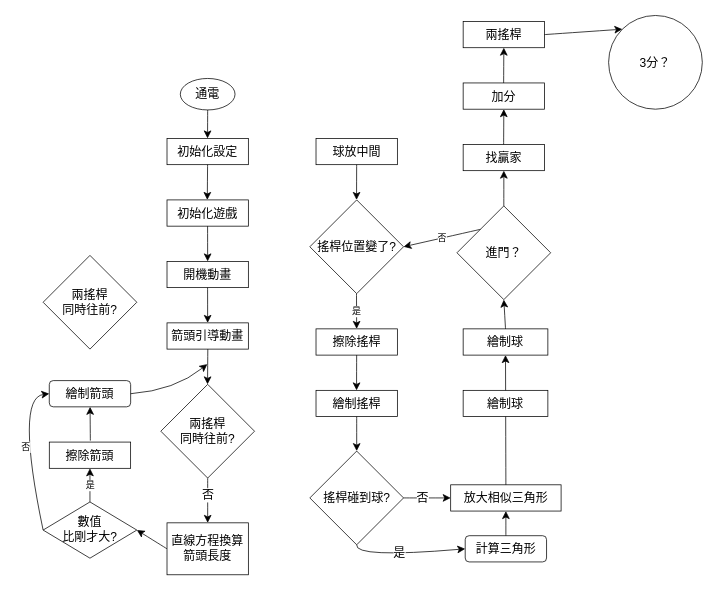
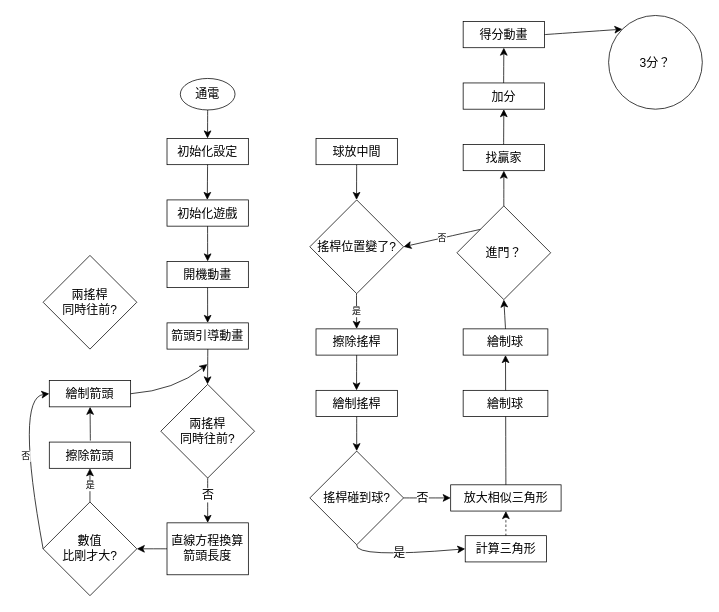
node "兩搖桿": label "兩搖桿" -> "得分動畫"
node "繪制箭頭": shape rounded rectangle -> rectangle
edge "計算三角形" -> "放大相似三角形": style solid -> dashed
node "數值 比剛才大?": size 94x56 -> 94x94
node "計算三角形": shape rounded rectangle -> rectangle
